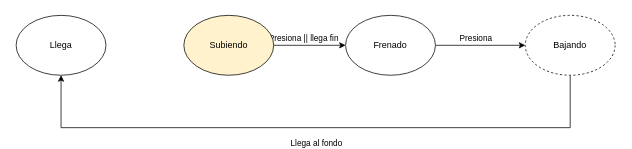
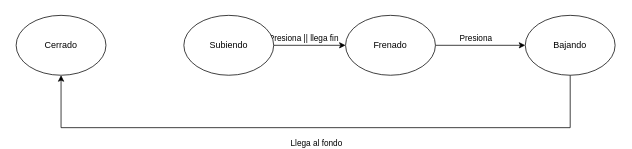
node "Llega": label "Llega" -> "Cerrado"
node "Subiendo": fillcolor #fff2cc -> #ffffff
node "Bajando": style dashed -> solid
